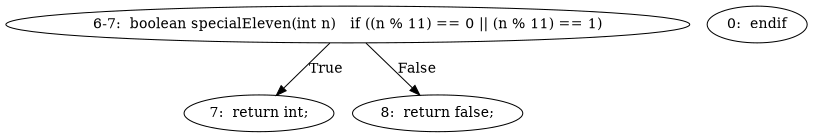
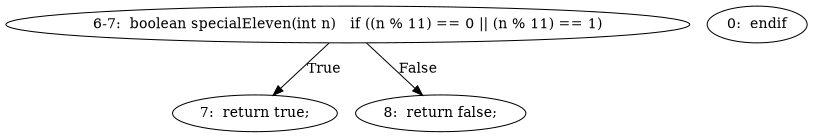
node "7:  return int;": label "7:  return int;" -> "7:  return true;"
